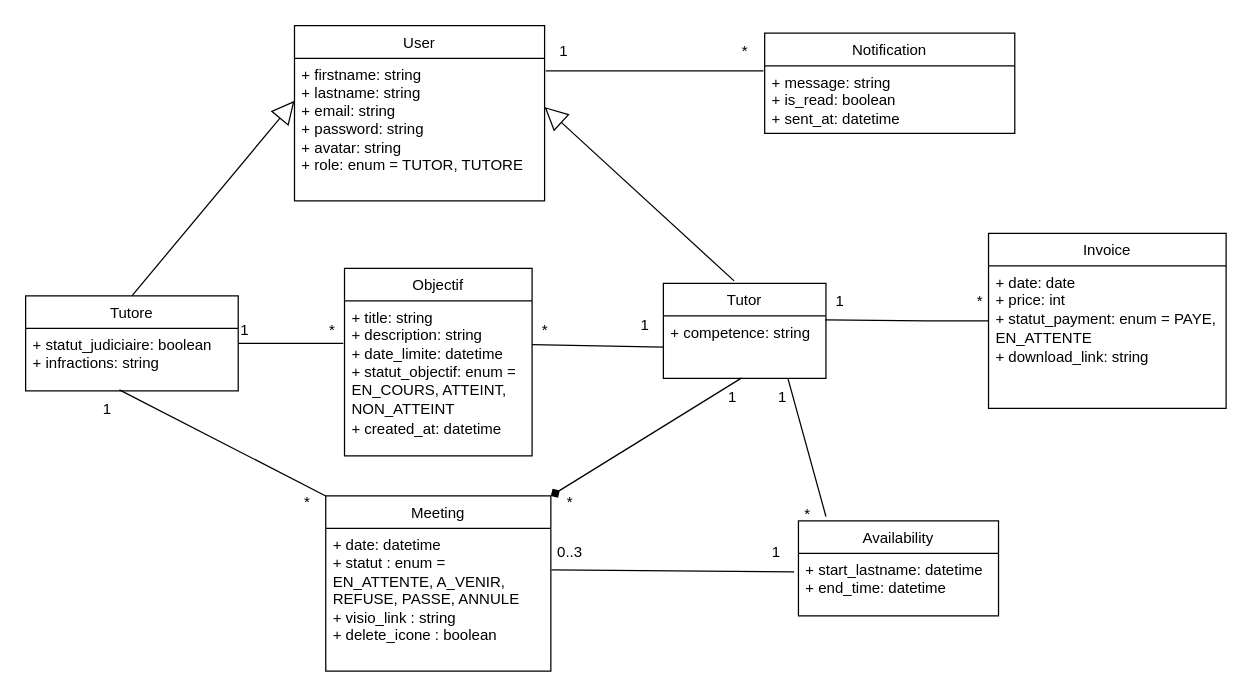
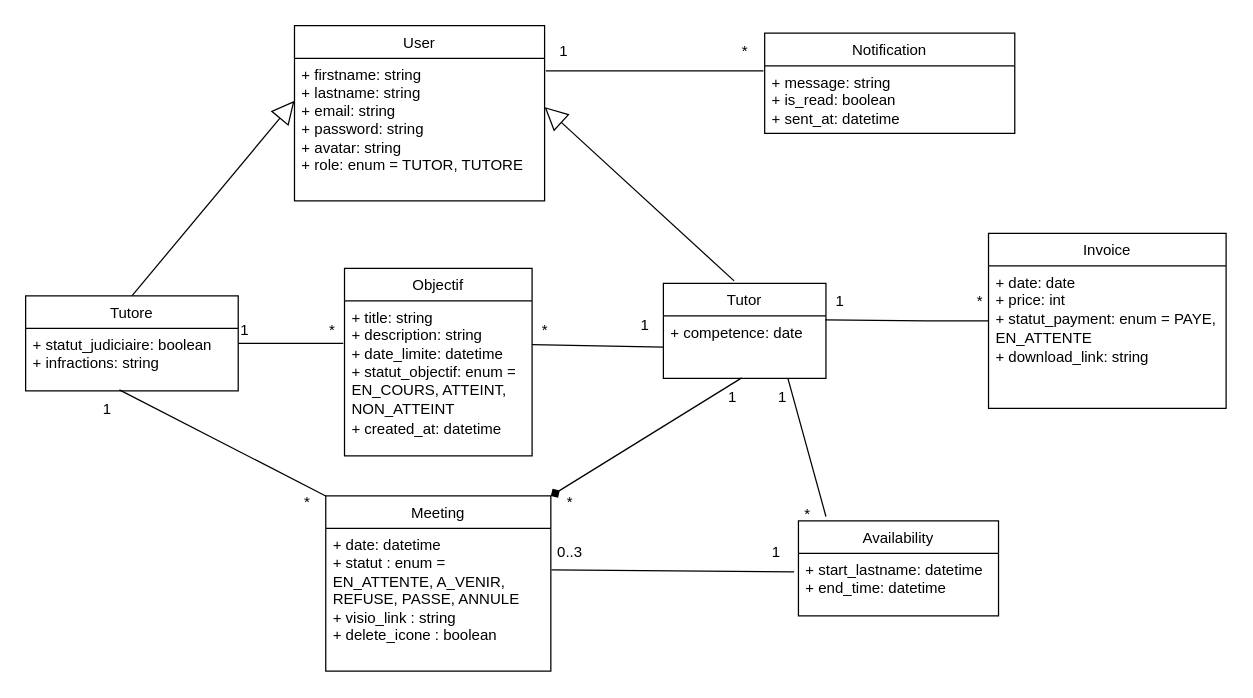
node "+ competence: string": label "+ competence: string" -> "+ competence: date"
